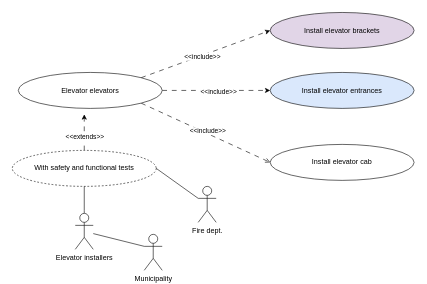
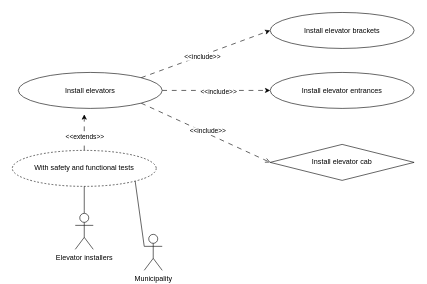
node "Install elevator brackets": fillcolor #e1d5e7 -> #ffffff
node "Elevator elevators": label "Elevator elevators" -> "Install elevators"
node "Install elevator entrances": fillcolor #dae8fc -> #ffffff
node "Install elevator cab": shape ellipse -> diamond
edge "With safety and functional tests" -- "Fire dept.": removed
node "Fire dept.": removed
edge "Elevator installers" -- "Municipality": now "With safety and functional tests" -- "Municipality"
